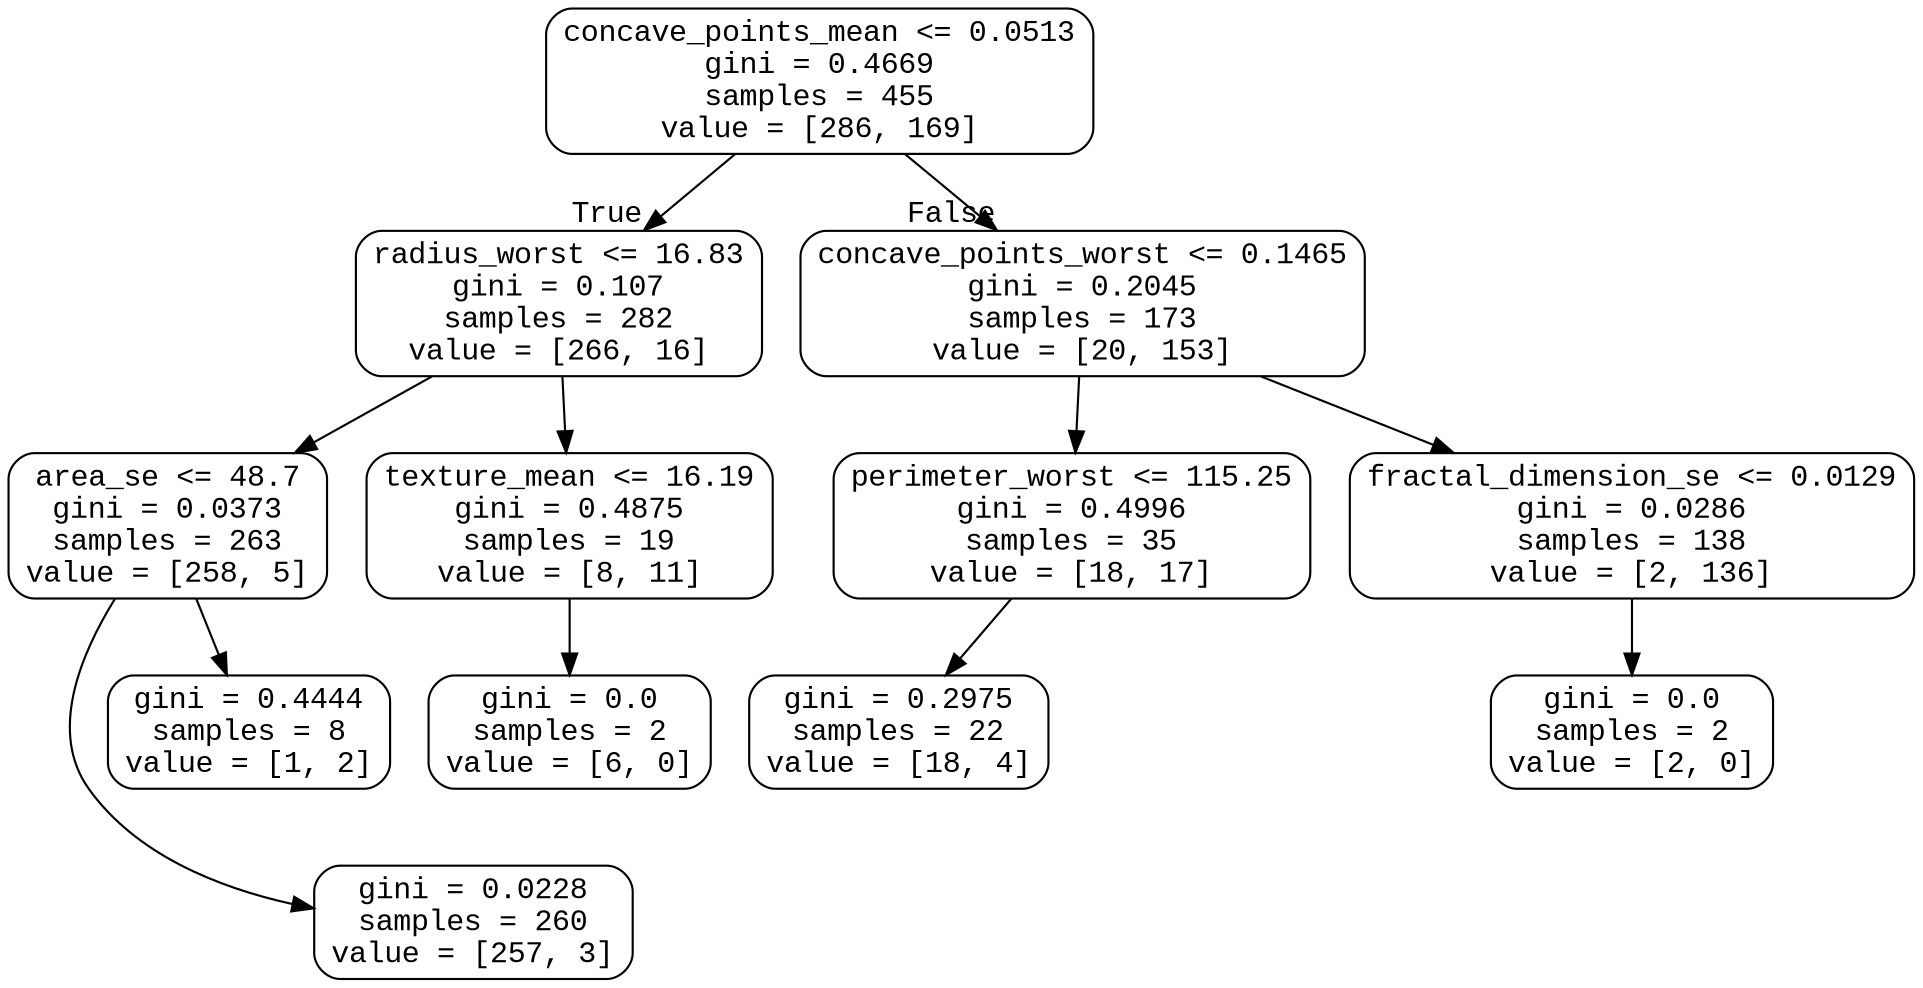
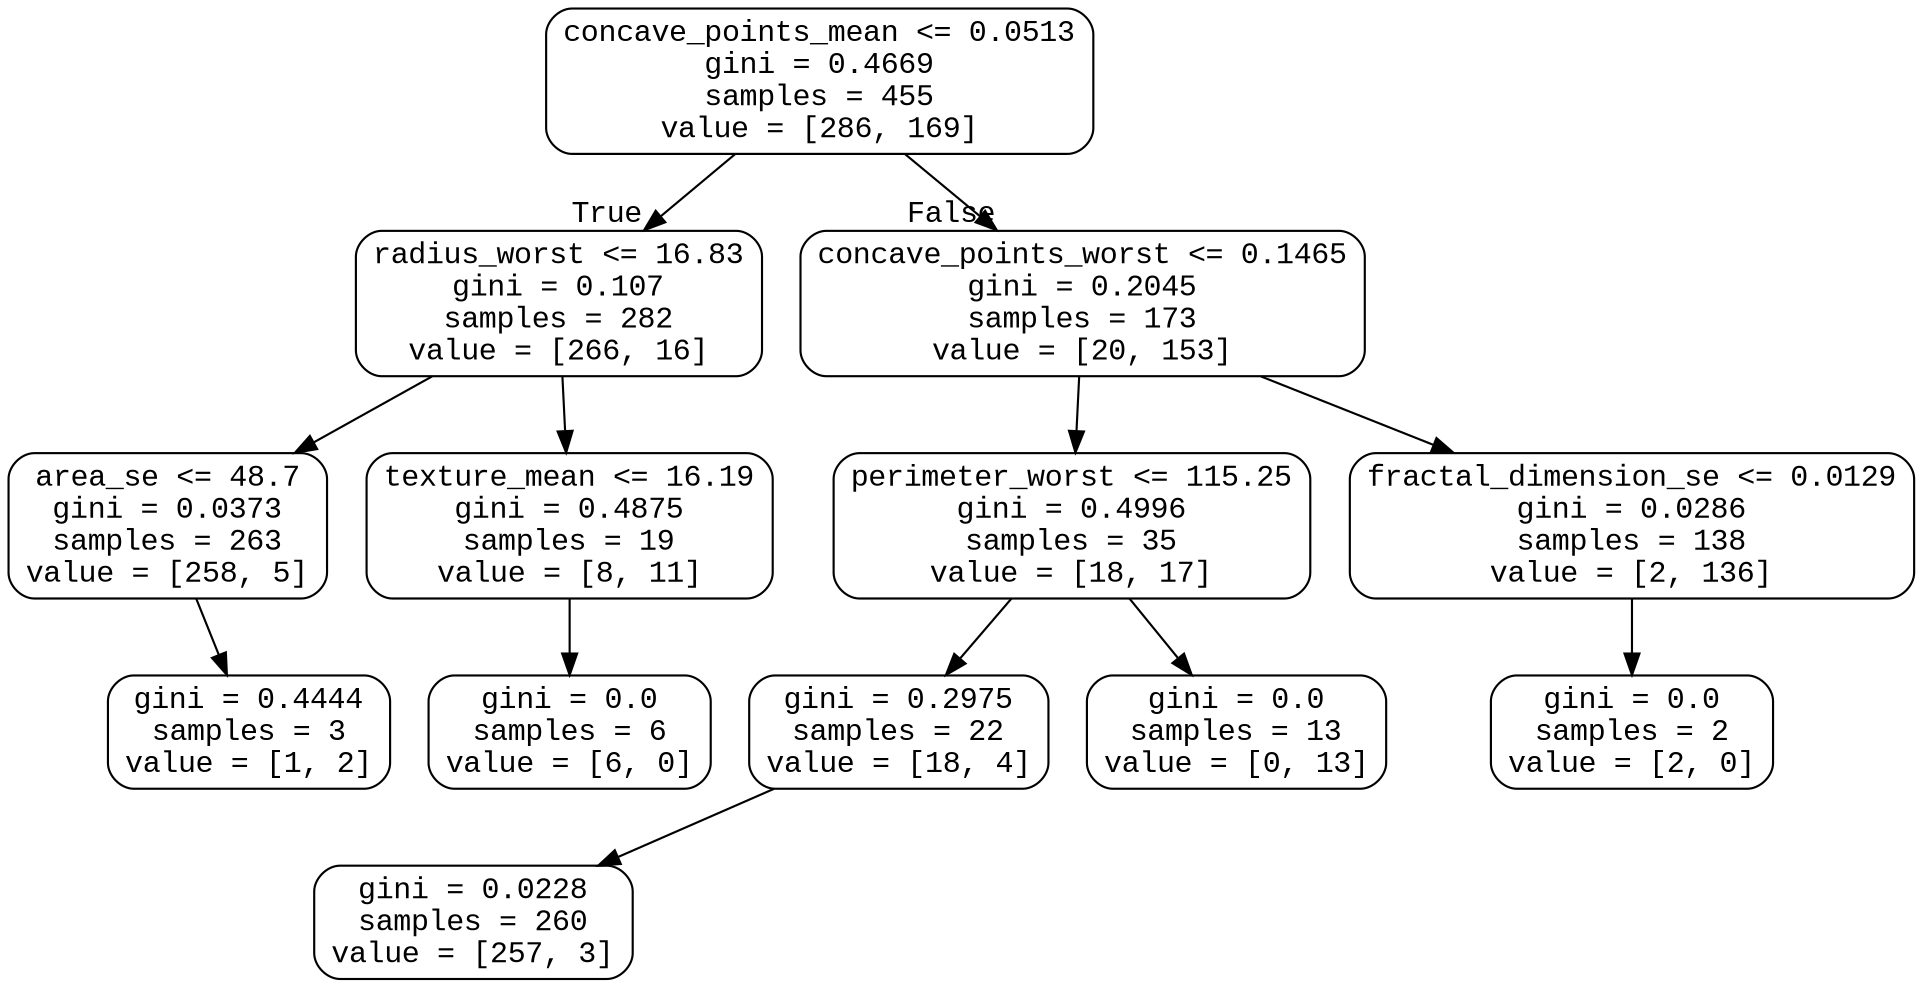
node "gini = 0.4444 samples = 8 value = [1, 2]": label "gini = 0.4444 samples = 8 value = [1, 2]" -> "gini = 0.4444 samples = 3 value = [1, 2]"
node "gini = 0.0 samples = 2 value = [6, 0]": label "gini = 0.0 samples = 2 value = [6, 0]" -> "gini = 0.0 samples = 6 value = [6, 0]"
node "gini = 0.0 samples = 13 value = [0, 13]": added
edge "area_se <= 48.7 gini = 0.0373 samples = 263 value = [258, 5]" -> "gini = 0.0228 samples = 260 value = [257, 3]": now "gini = 0.2975 samples = 22 value = [18, 4]" -> "gini = 0.0228 samples = 260 value = [257, 3]"
